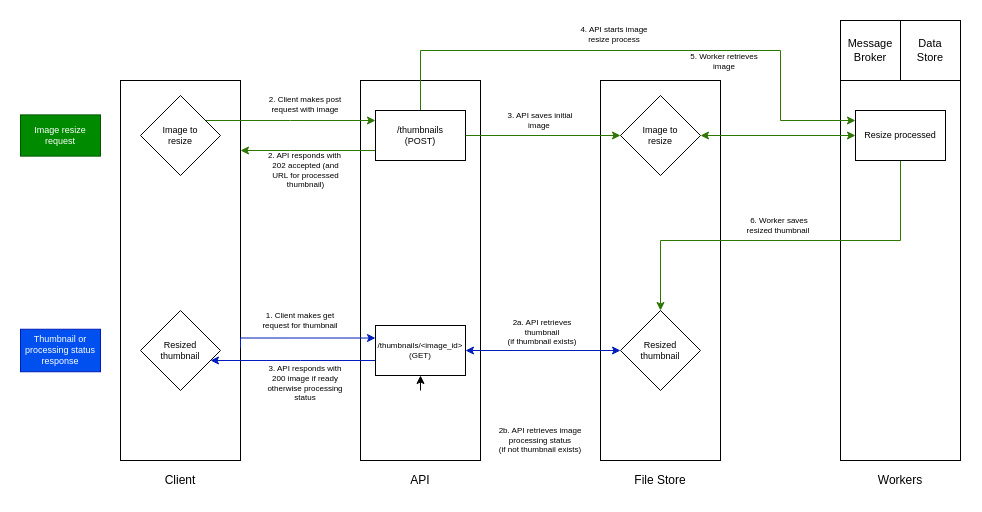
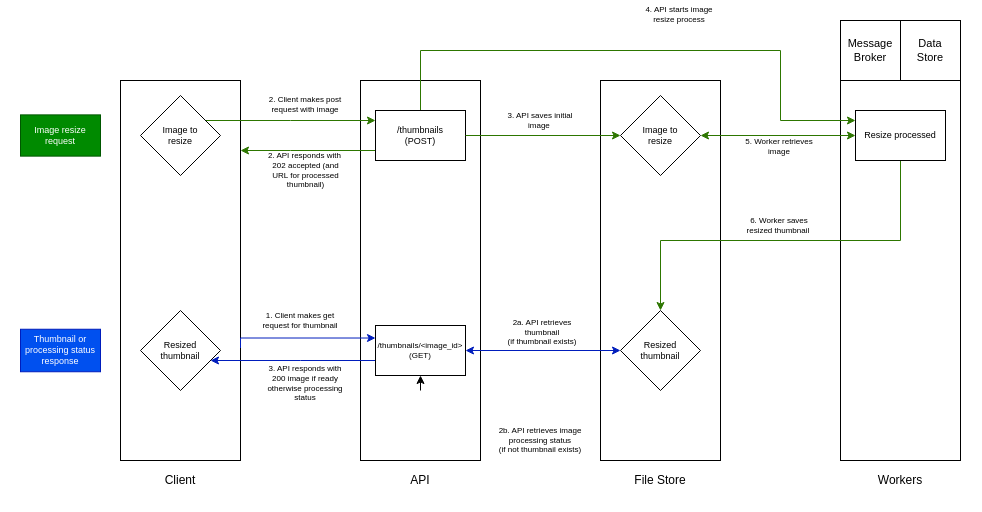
node "4. API starts image resize process": moved (615, 35) -> (680, 15)
node "5. Worker retrieves image": moved (725, 61) -> (780, 146)
